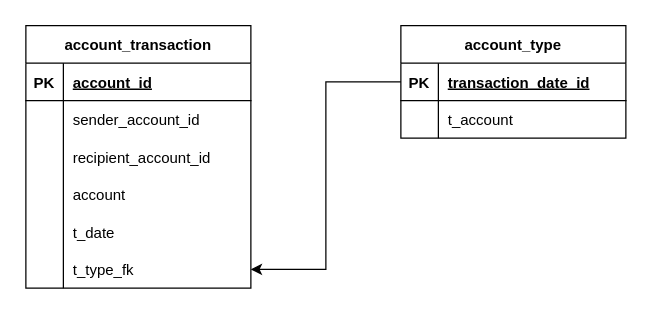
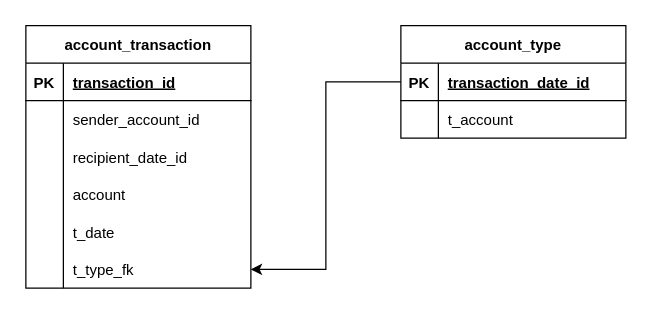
node "account_id": label "account_id" -> "transaction_id"
node "recipient_account_id": label "recipient_account_id" -> "recipient_date_id"
